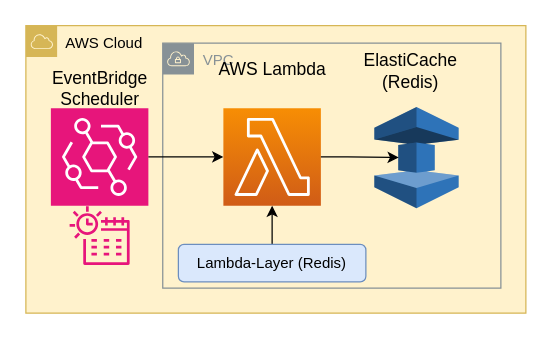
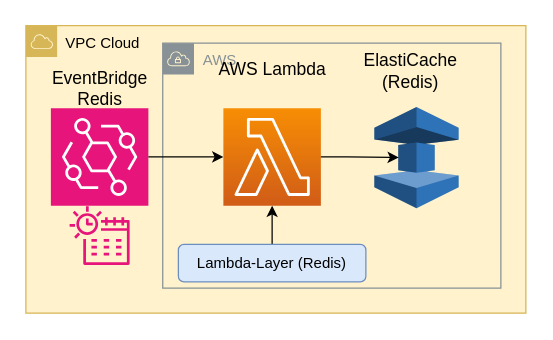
node "AWS Cloud": label "AWS Cloud" -> "VPC Cloud"
node "VPC": label "VPC" -> "AWS"
node "EventBridge Scheduler": label "EventBridge Scheduler" -> "EventBridge Redis"
